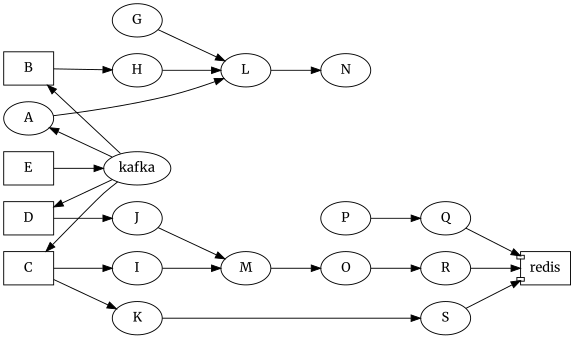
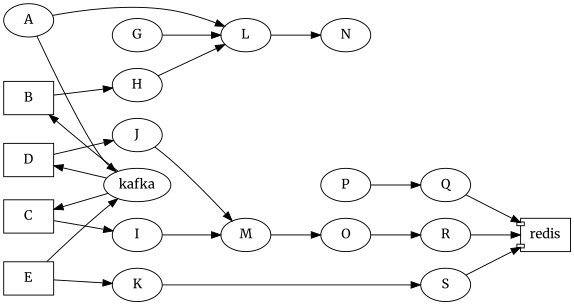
edge "kafka" -> "A": reversed
edge "C" -> "K": now "E" -> "K"
